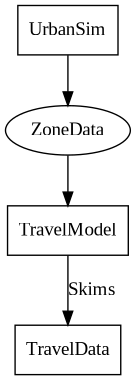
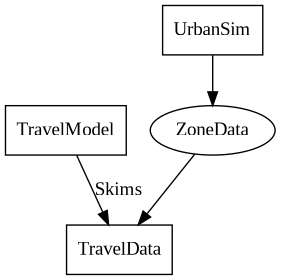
edge "ZoneData" -> "TravelModel": now "ZoneData" -> "TravelData"
